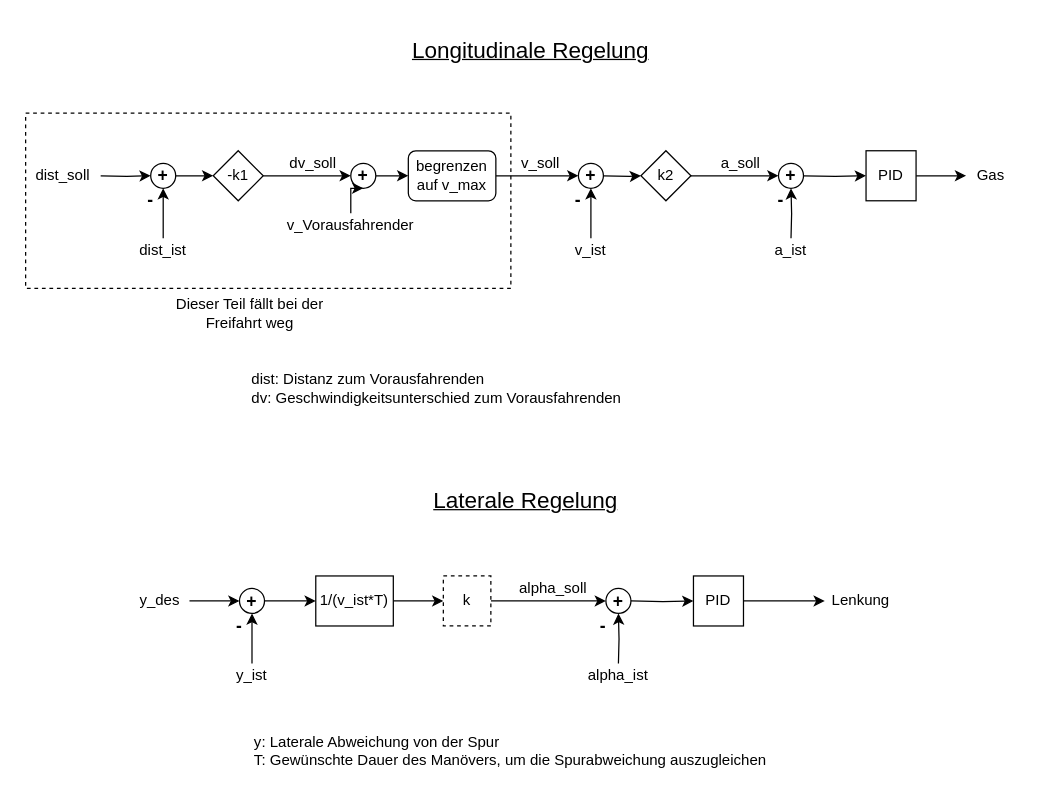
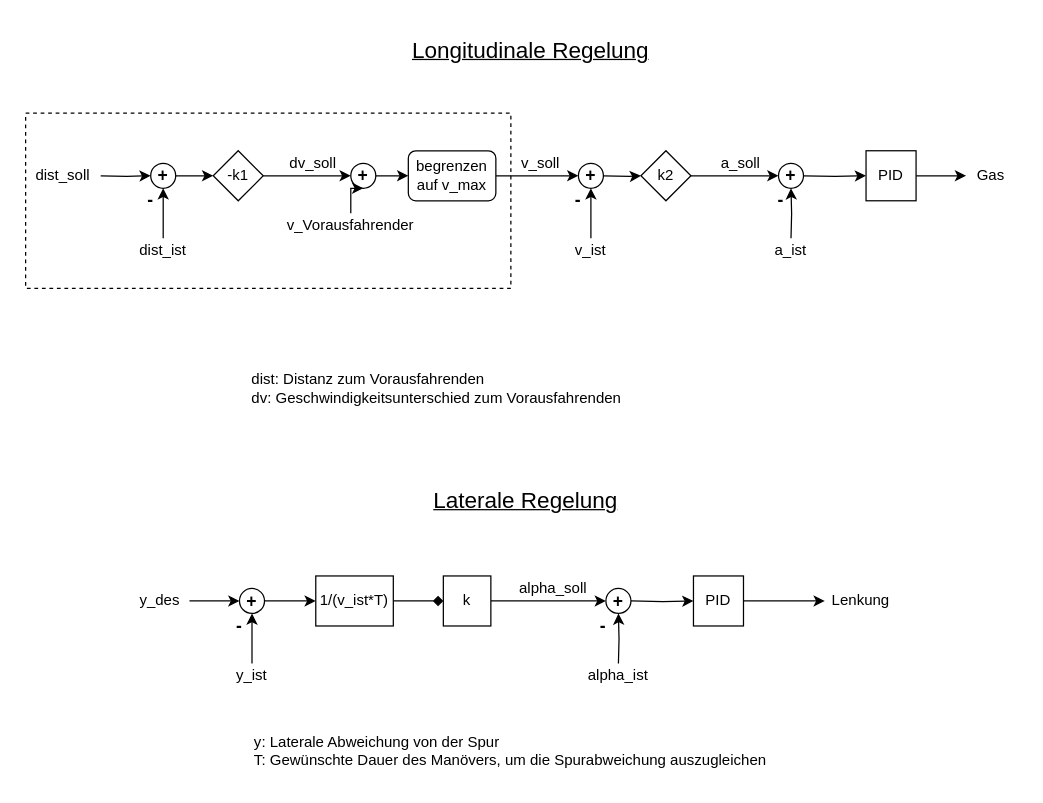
node "Dieser Teil fällt bei der Freifahrt weg": removed
edge "1/(v_ist*T)" -> "k": arrowhead classic -> diamond
node "k": style dashed -> solid
